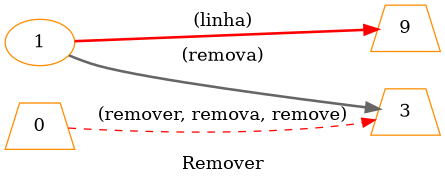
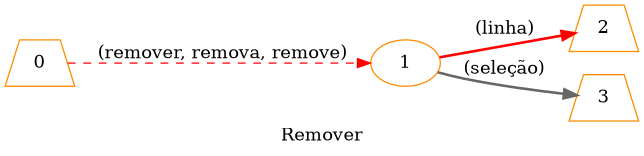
node "9": label "9" -> "2"
edge "1" -> "3": label "(remova)" -> "(seleção)"
edge "0" -> "3": now "0" -> "1"
